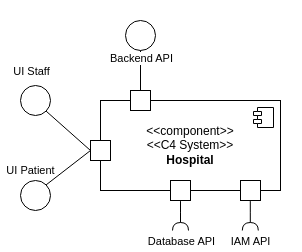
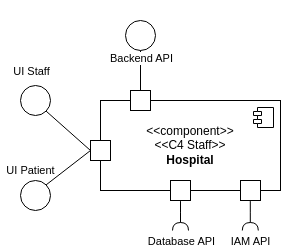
node "<<component>> <<C4 System>> Hospital": label "<<component>> <<C4 System>> Hospital" -> "<<component>> <<C4 Staff>> Hospital"
